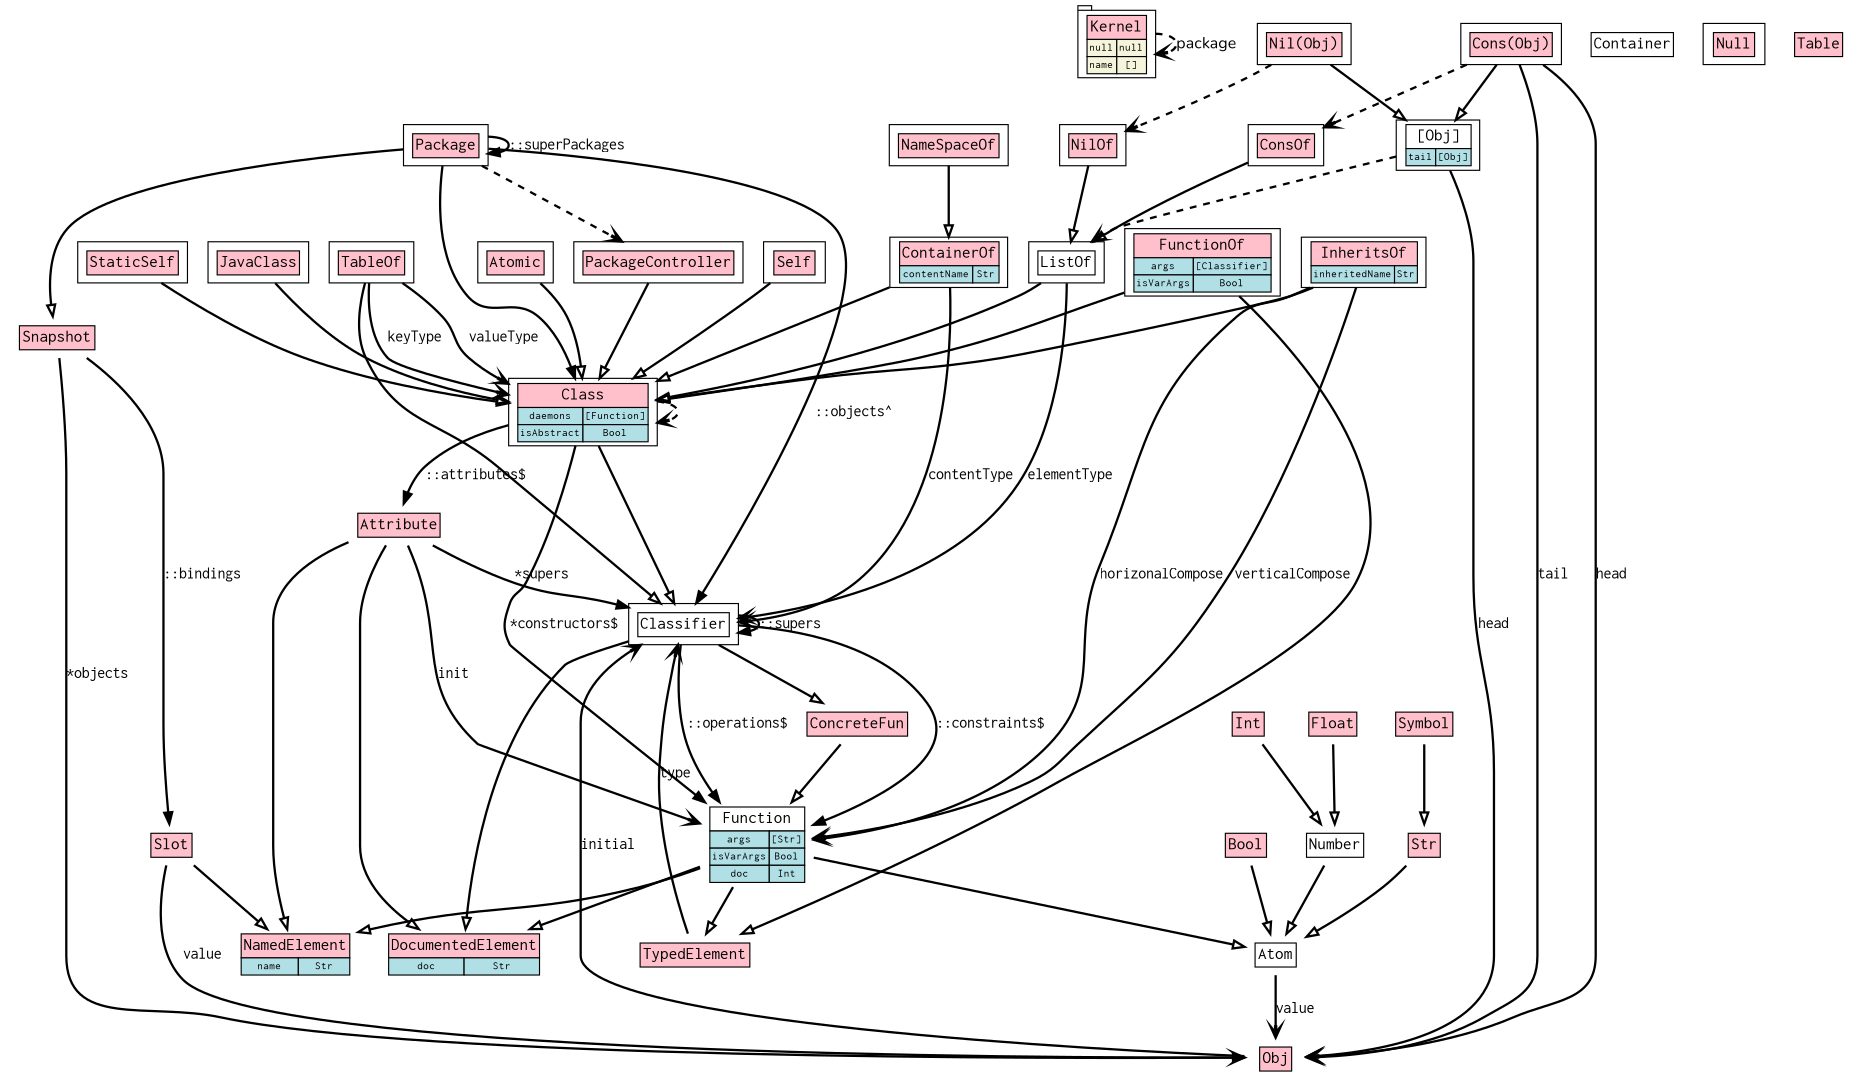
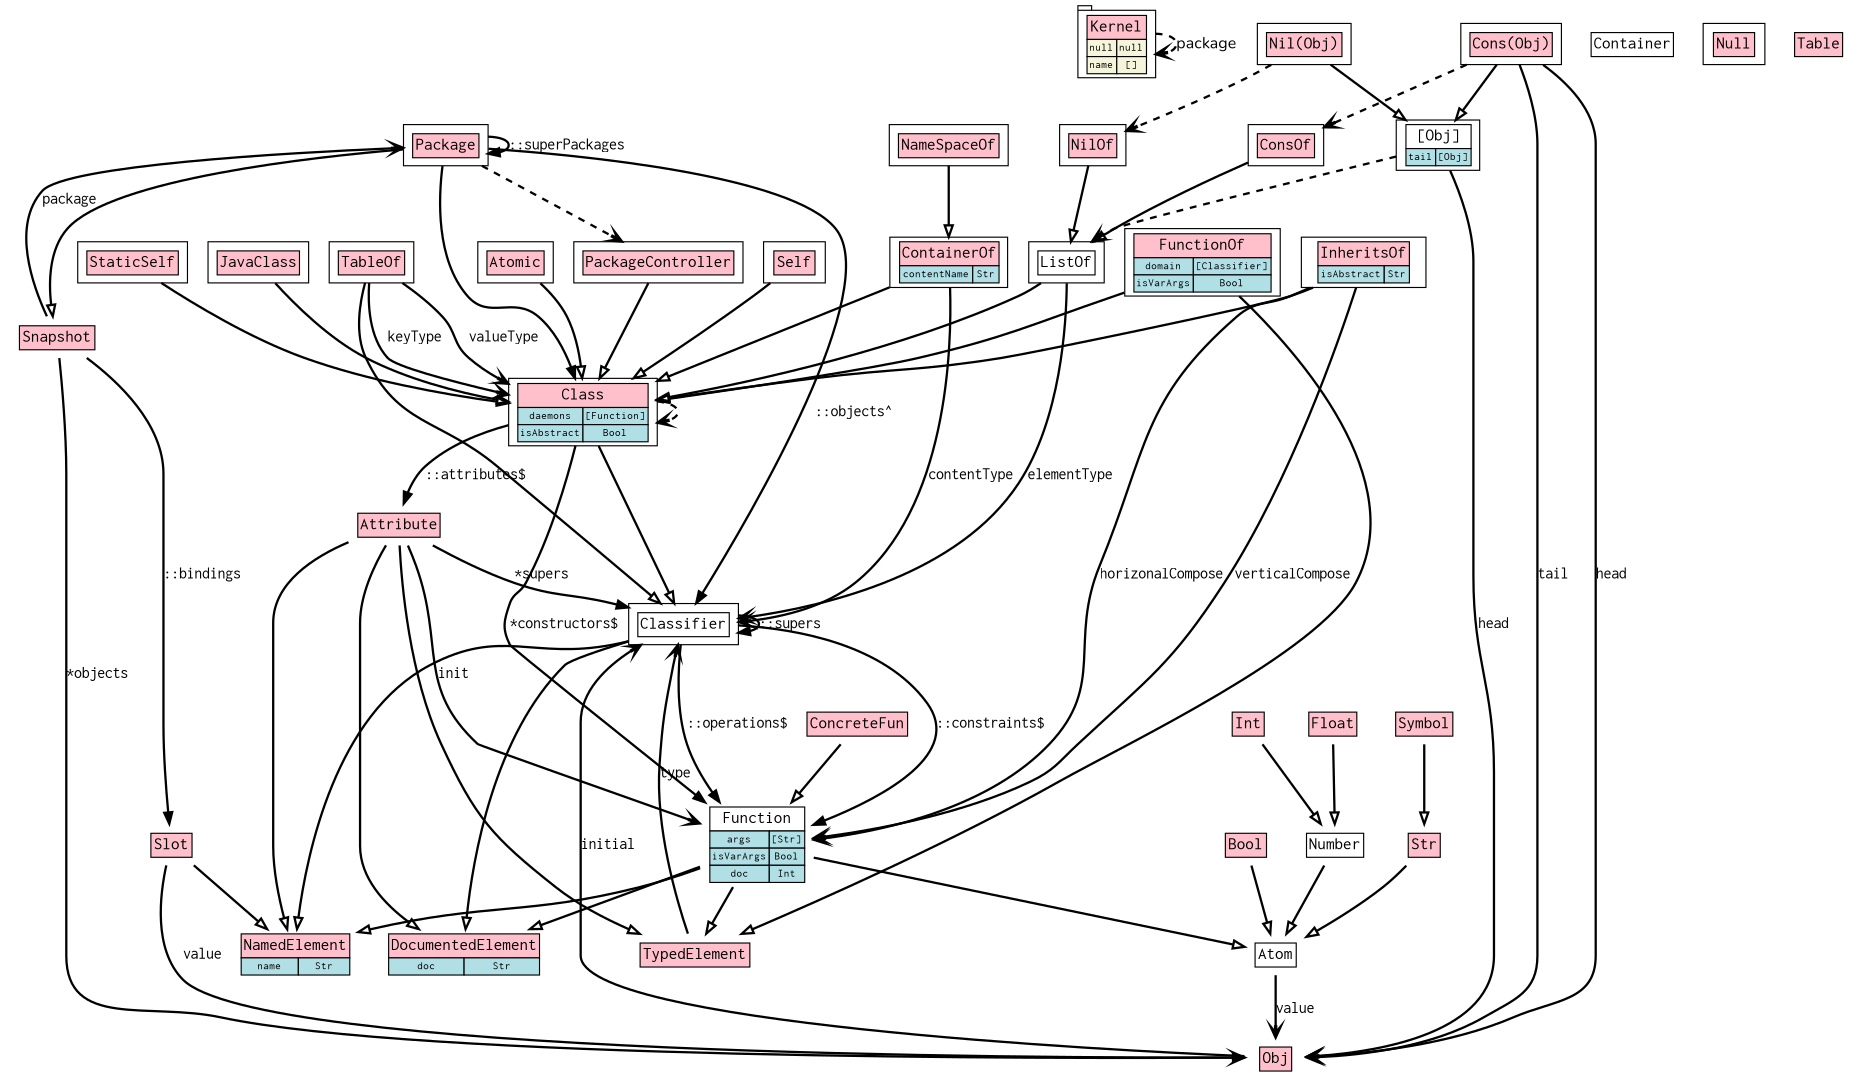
edge "Snapshot" -> "Package": added, label "package"
node "FunctionOf": text "args" -> "domain"
node "InheritsOf": text "inheritedName" -> "isAbstract"
edge "Classifier" -> "ConcreteFun": now "Classifier" -> "NamedElement"
edge "Attribute" -> "TypedElement": added
